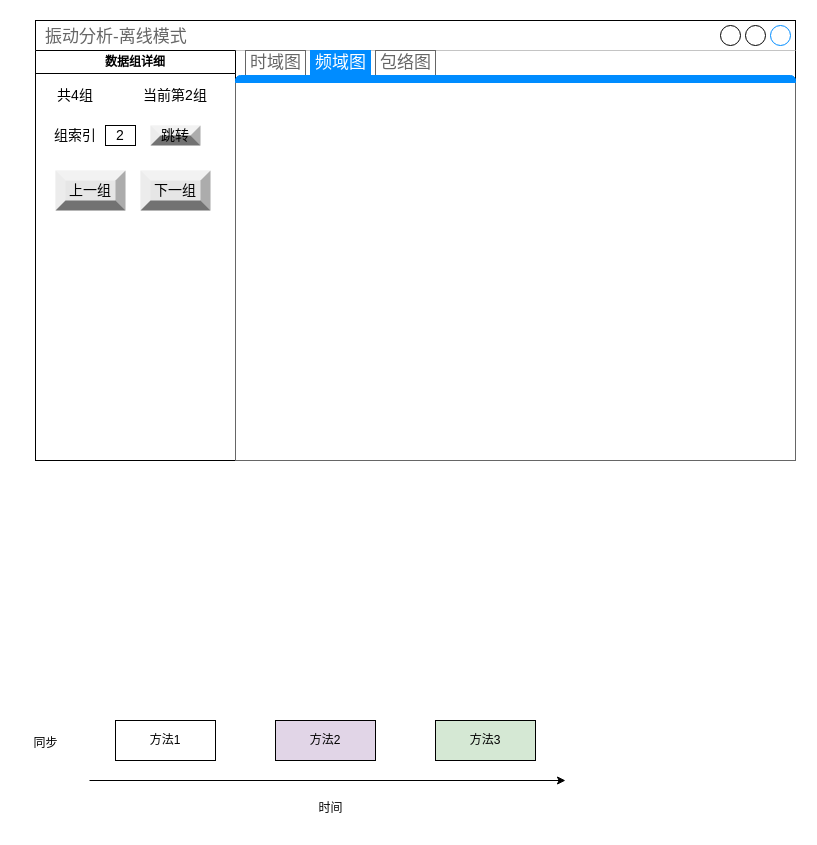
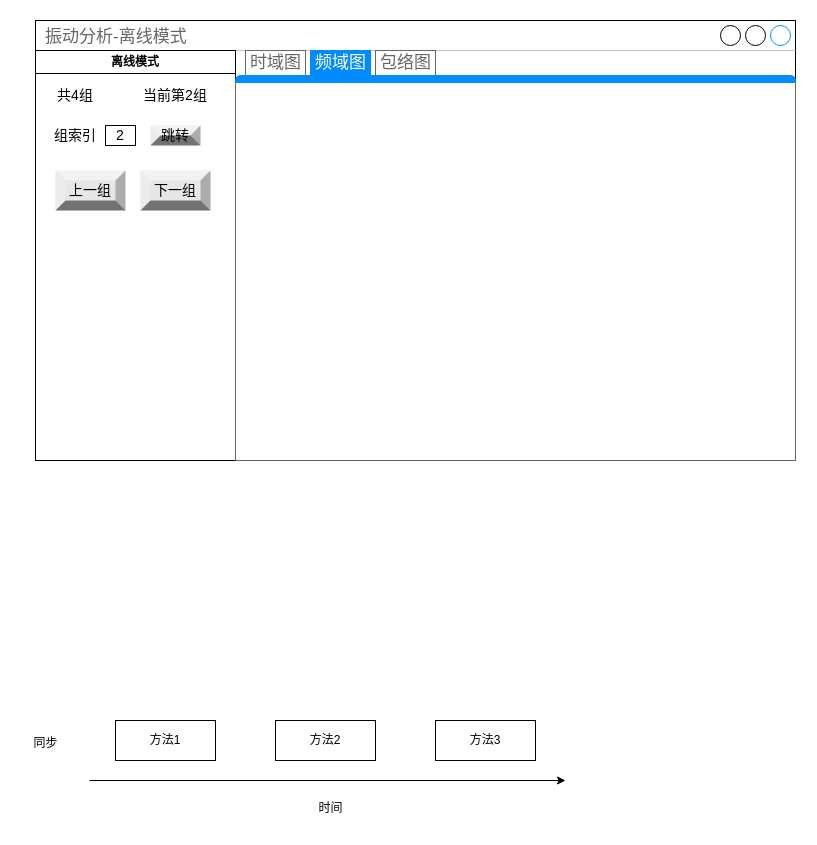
node "数据组详细": label "数据组详细" -> "离线模式"
node "方法2": fillcolor #e1d5e7 -> #ffffff
node "方法3": fillcolor #d5e8d4 -> #ffffff
